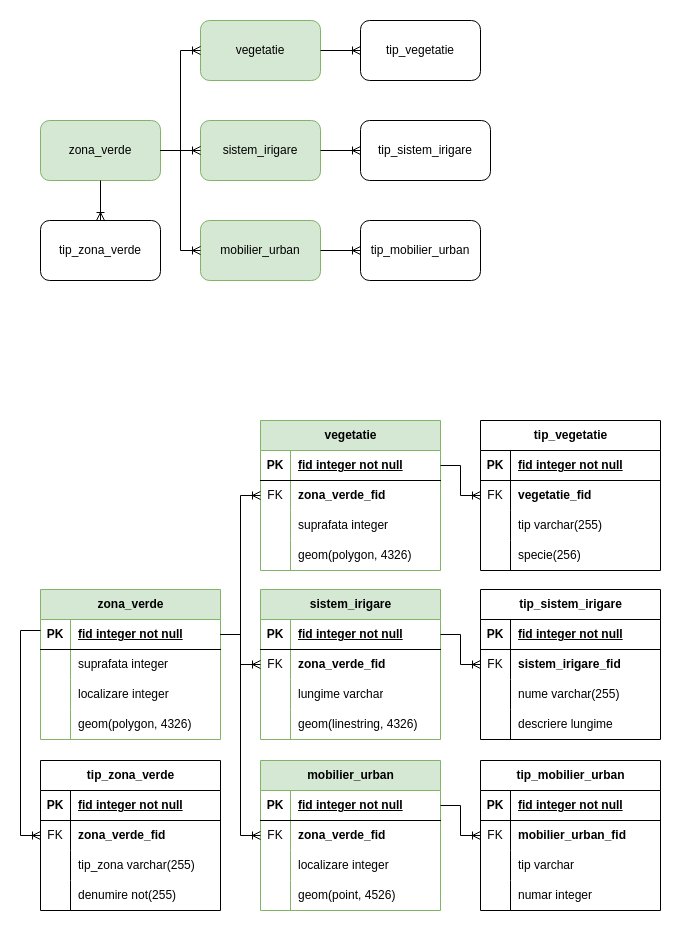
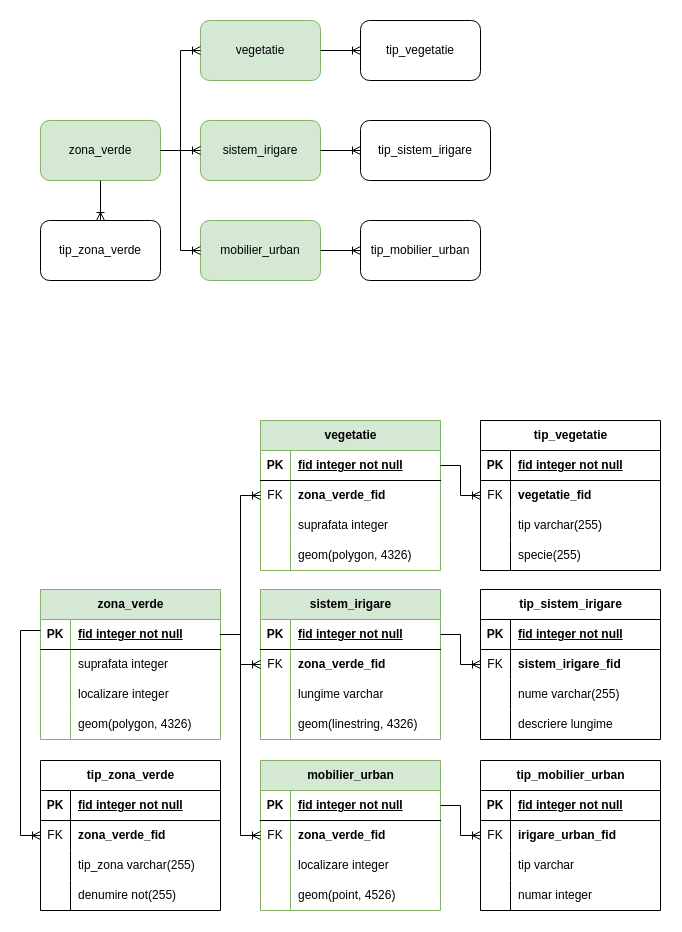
node "specie(256)": label "specie(256)" -> "specie(255)"
node "mobilier_urban_fid": label "mobilier_urban_fid" -> "irigare_urban_fid"
